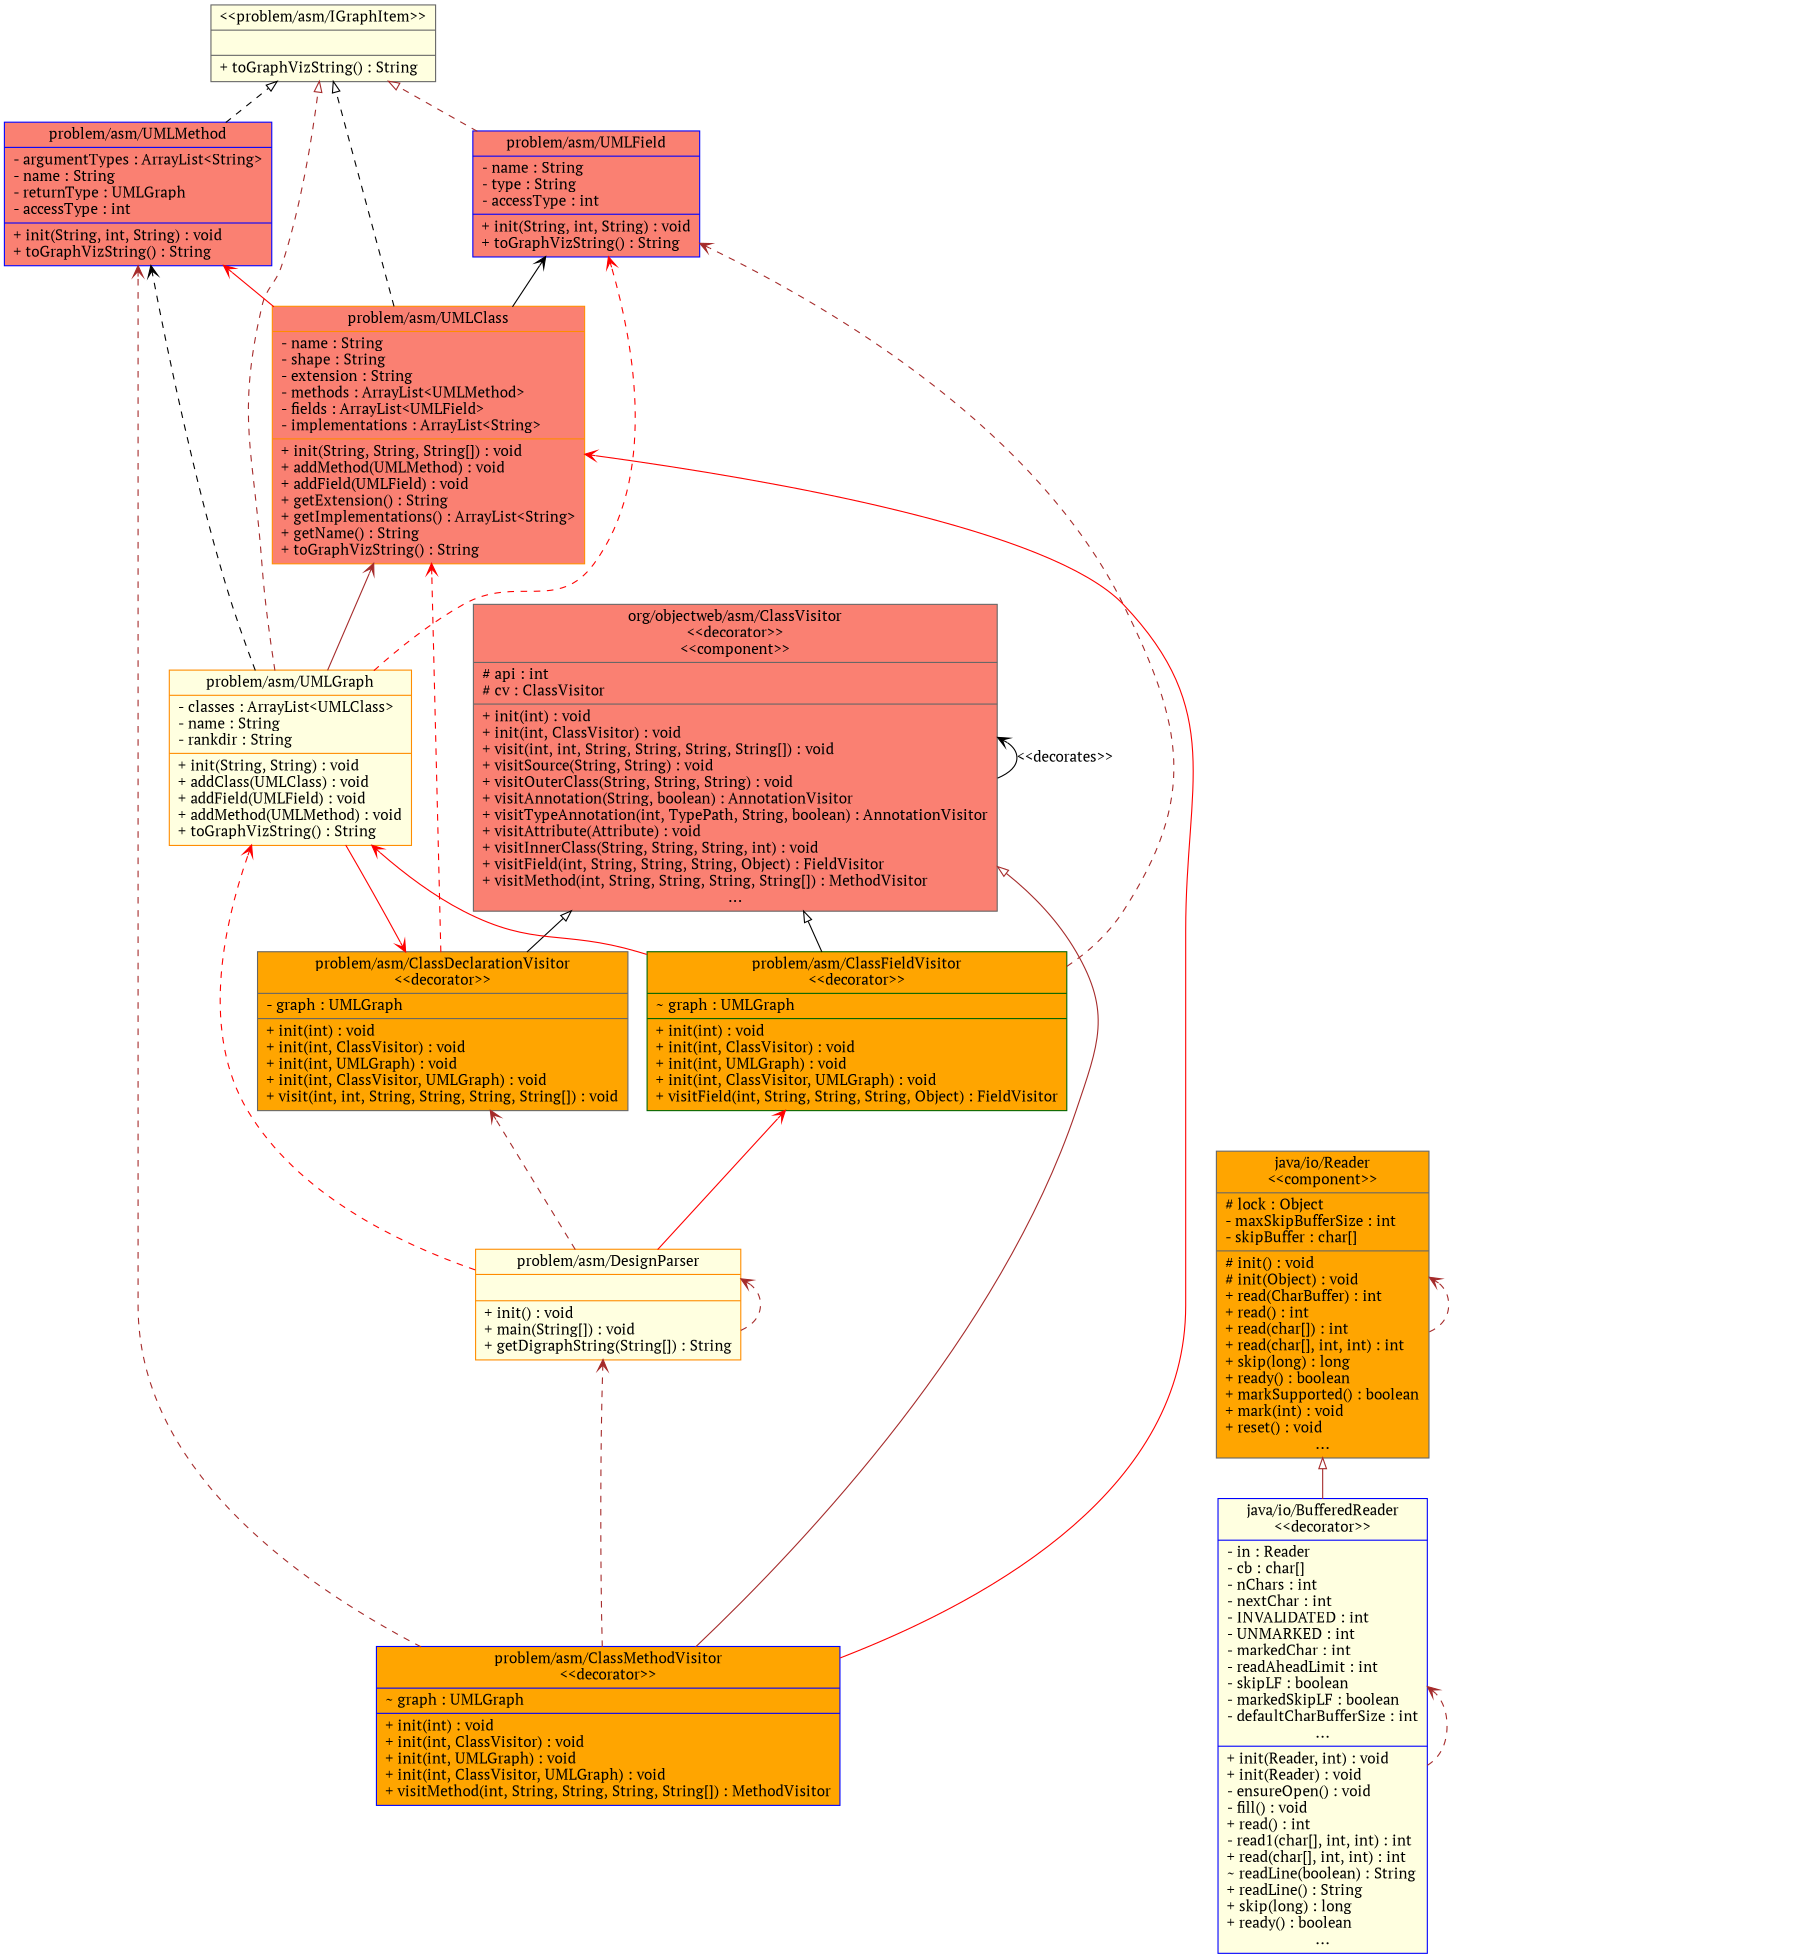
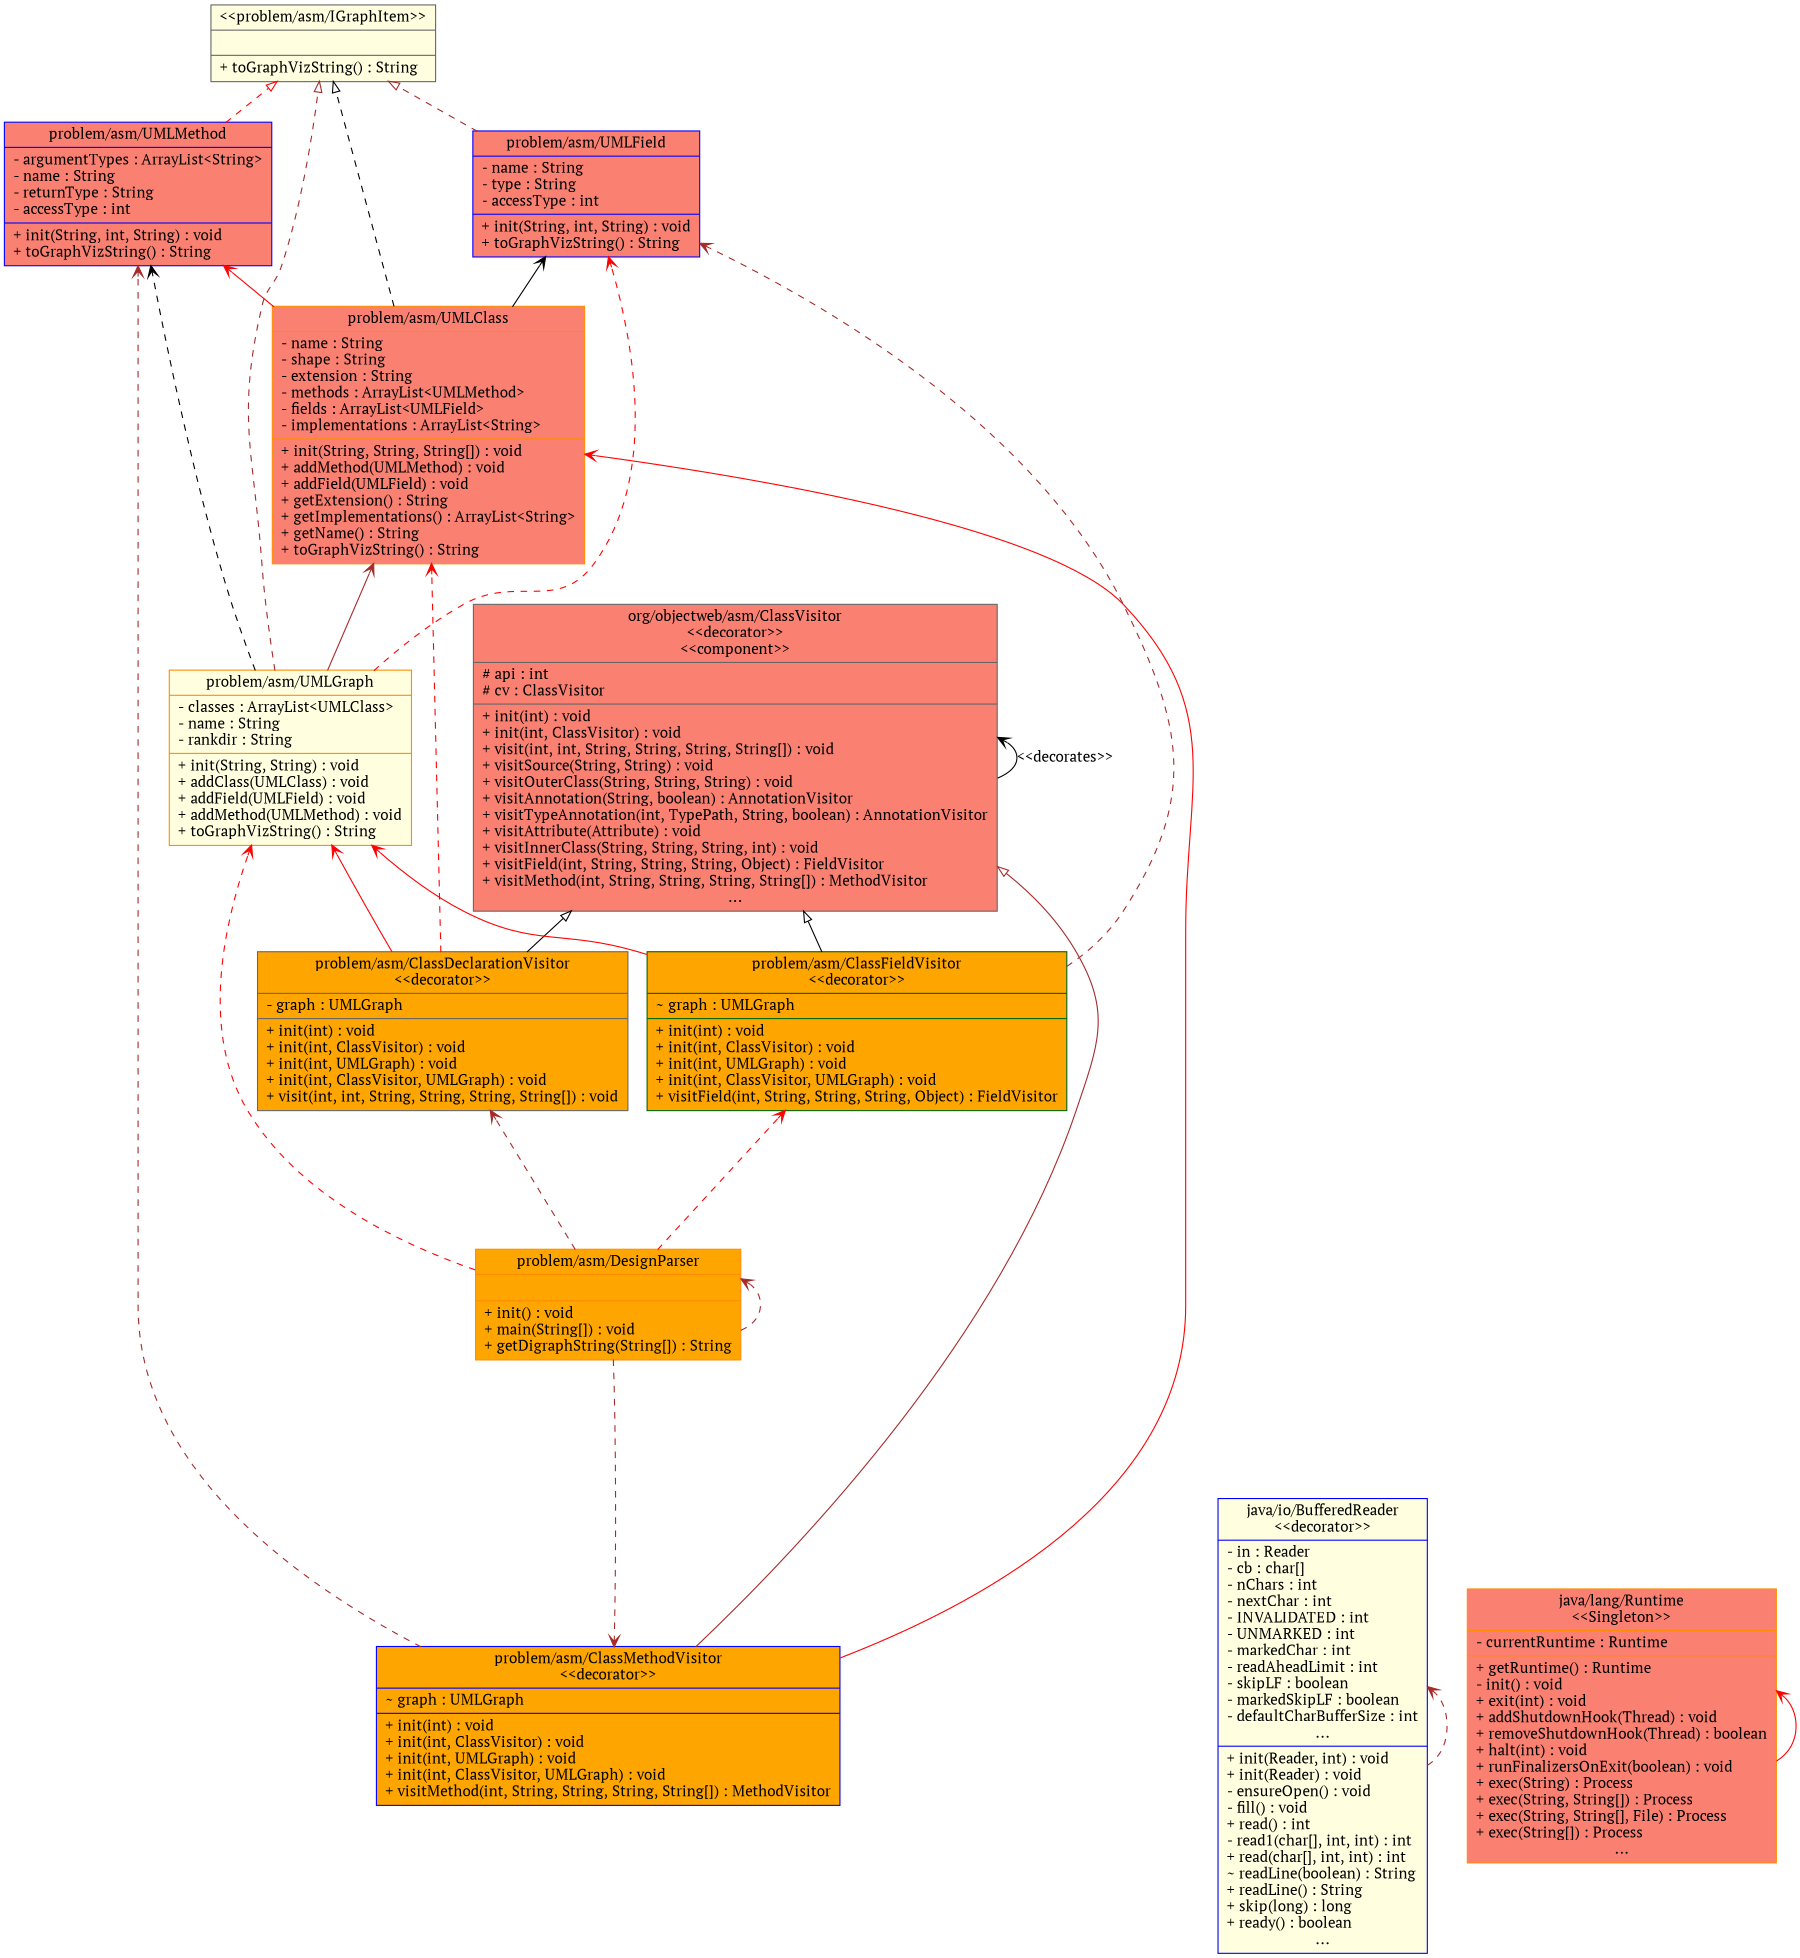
edge "problem/asm/UMLMethod" -> "+ toGraphVizString() : String": color black -> red
node "problem/asm/UMLMethod": text "- returnType : UMLGraph" -> "- returnType : String"
edge "problem/asm/UMLGraph" -> "problem/asm/ClassDeclarationVisitor": reversed
edge "problem/asm/DesignParser" -> "problem/asm/ClassFieldVisitor": style solid -> dashed
node "problem/asm/DesignParser": fillcolor lightyellow -> orange
node "java/io/Reader": removed
edge "problem/asm/ClassMethodVisitor" -> "problem/asm/DesignParser": reversed
node "java/lang/Runtime": added
